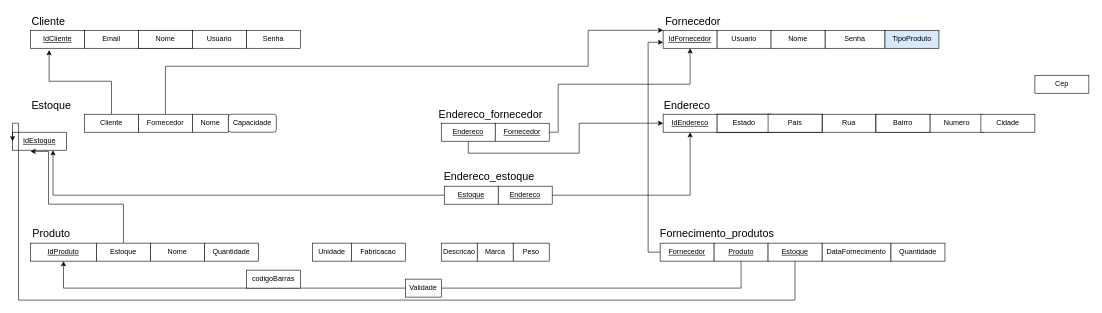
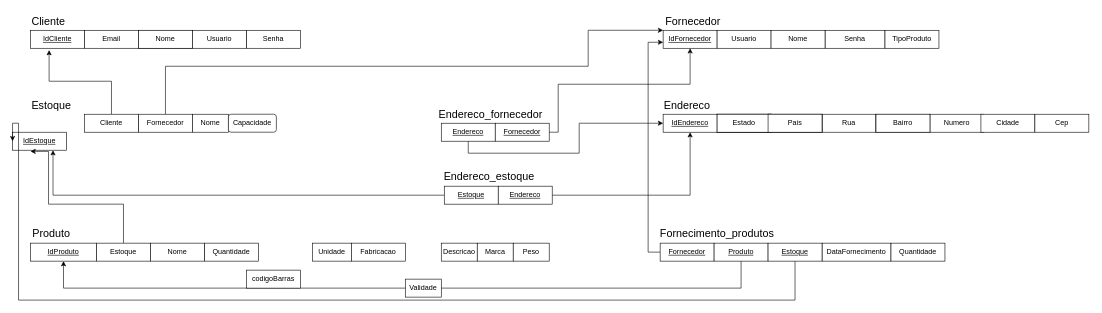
node "TipoProduto": fillcolor #dae8fc -> #ffffff
node "Cep": moved (1062, 84) -> (1062, 123)
